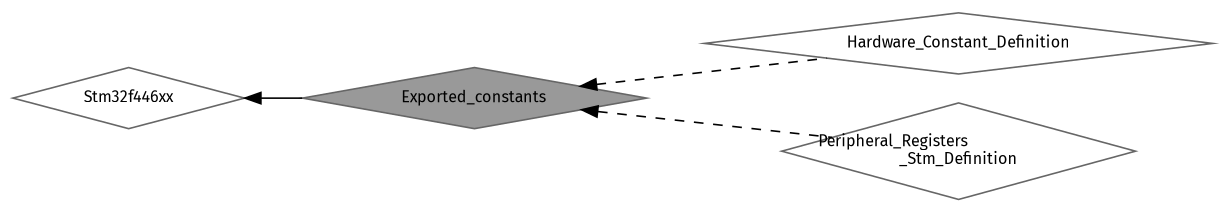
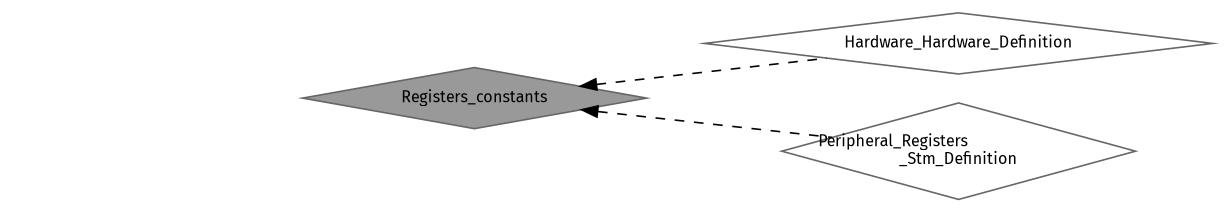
node "Hardware_Constant_Definition": label "Hardware_Constant_Definition" -> "Hardware_Hardware_Definition"
node "Stm32f446xx": removed
node "Exported_constants": label "Exported_constants" -> "Registers_constants"
